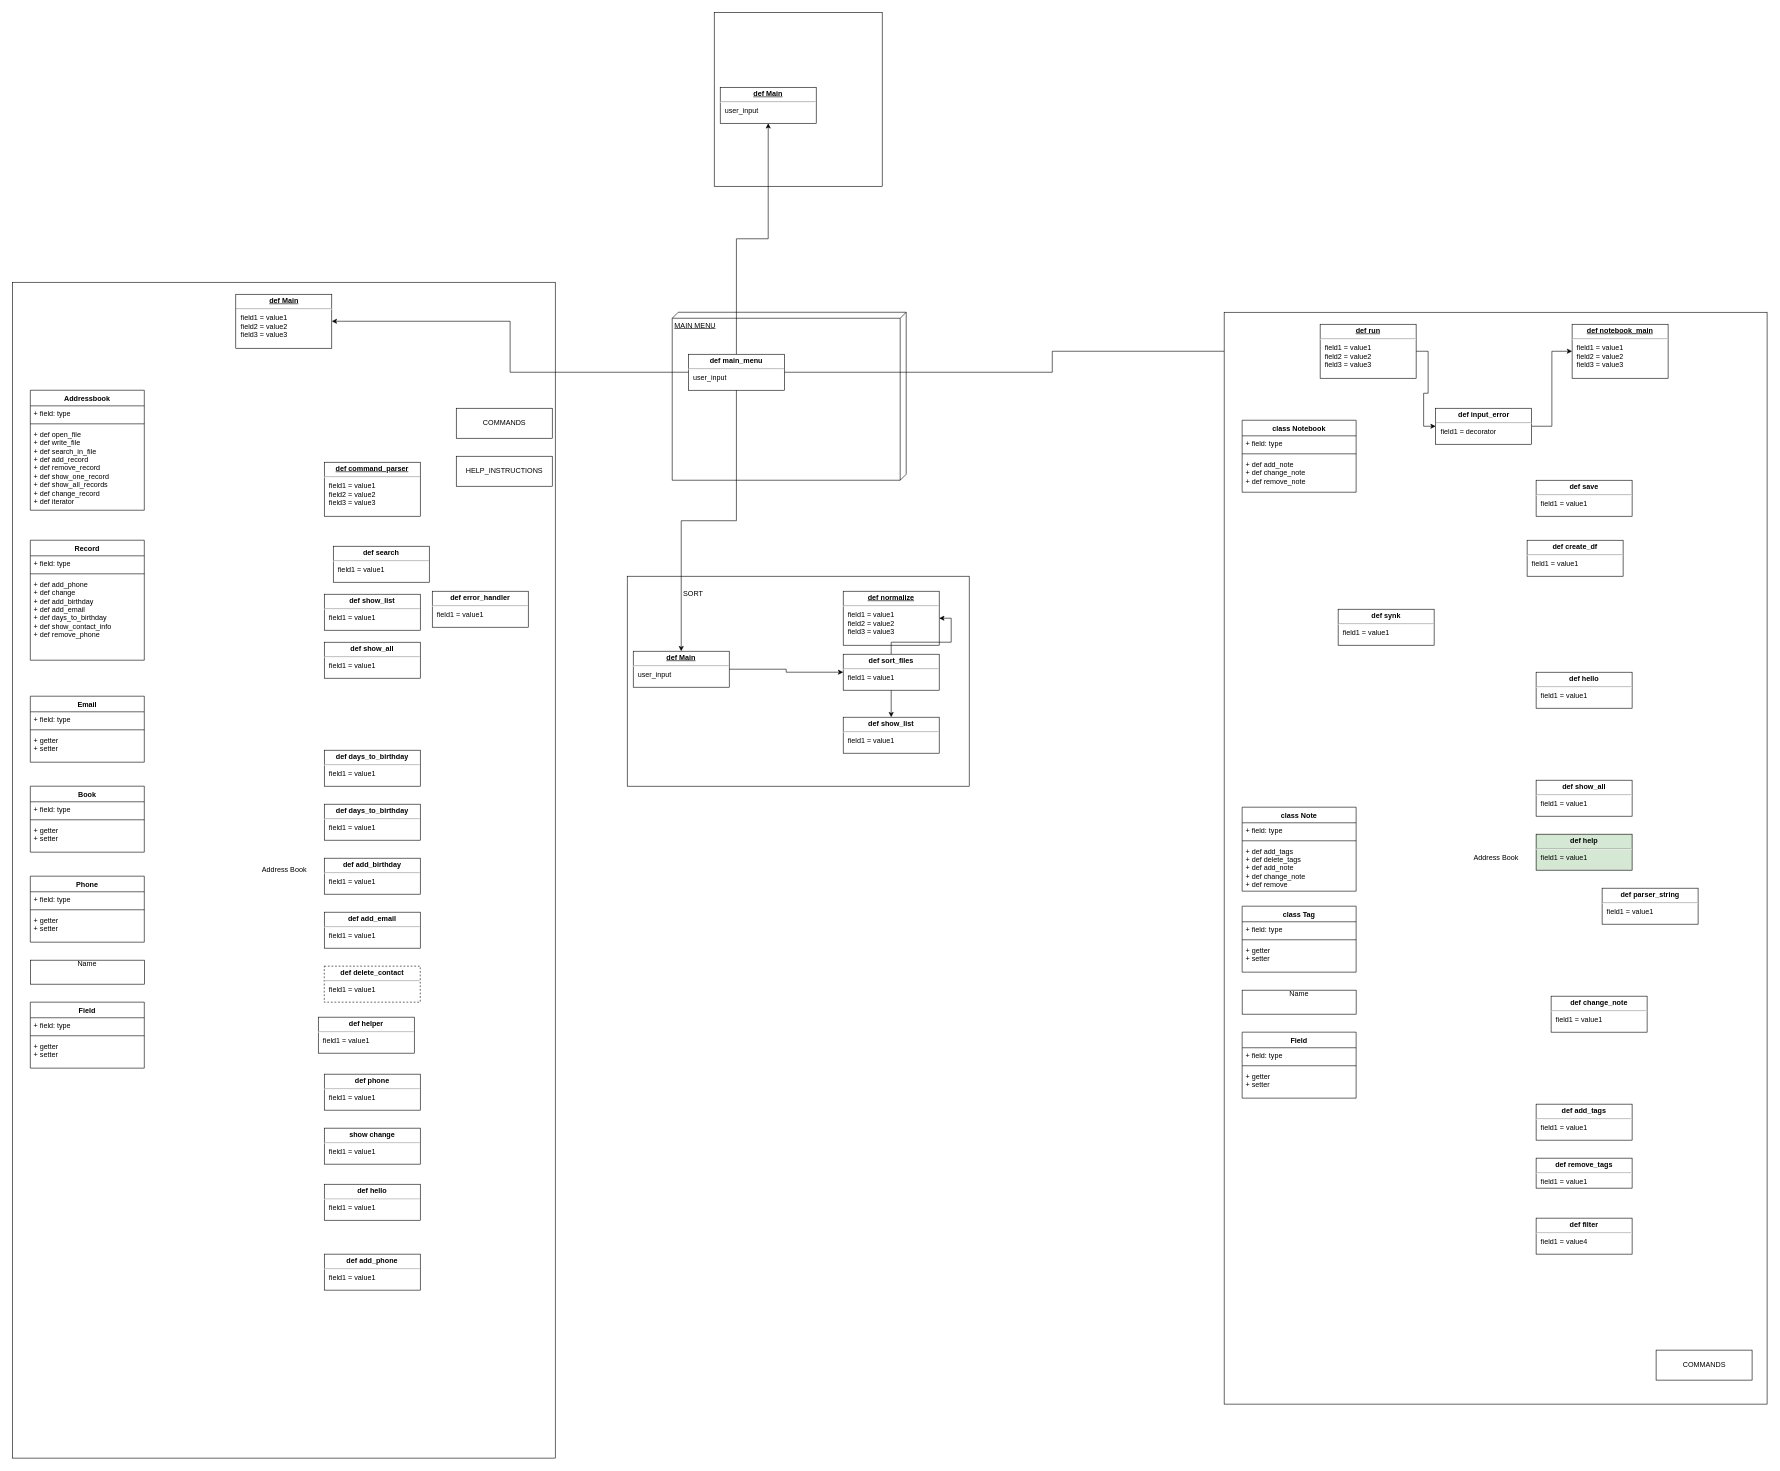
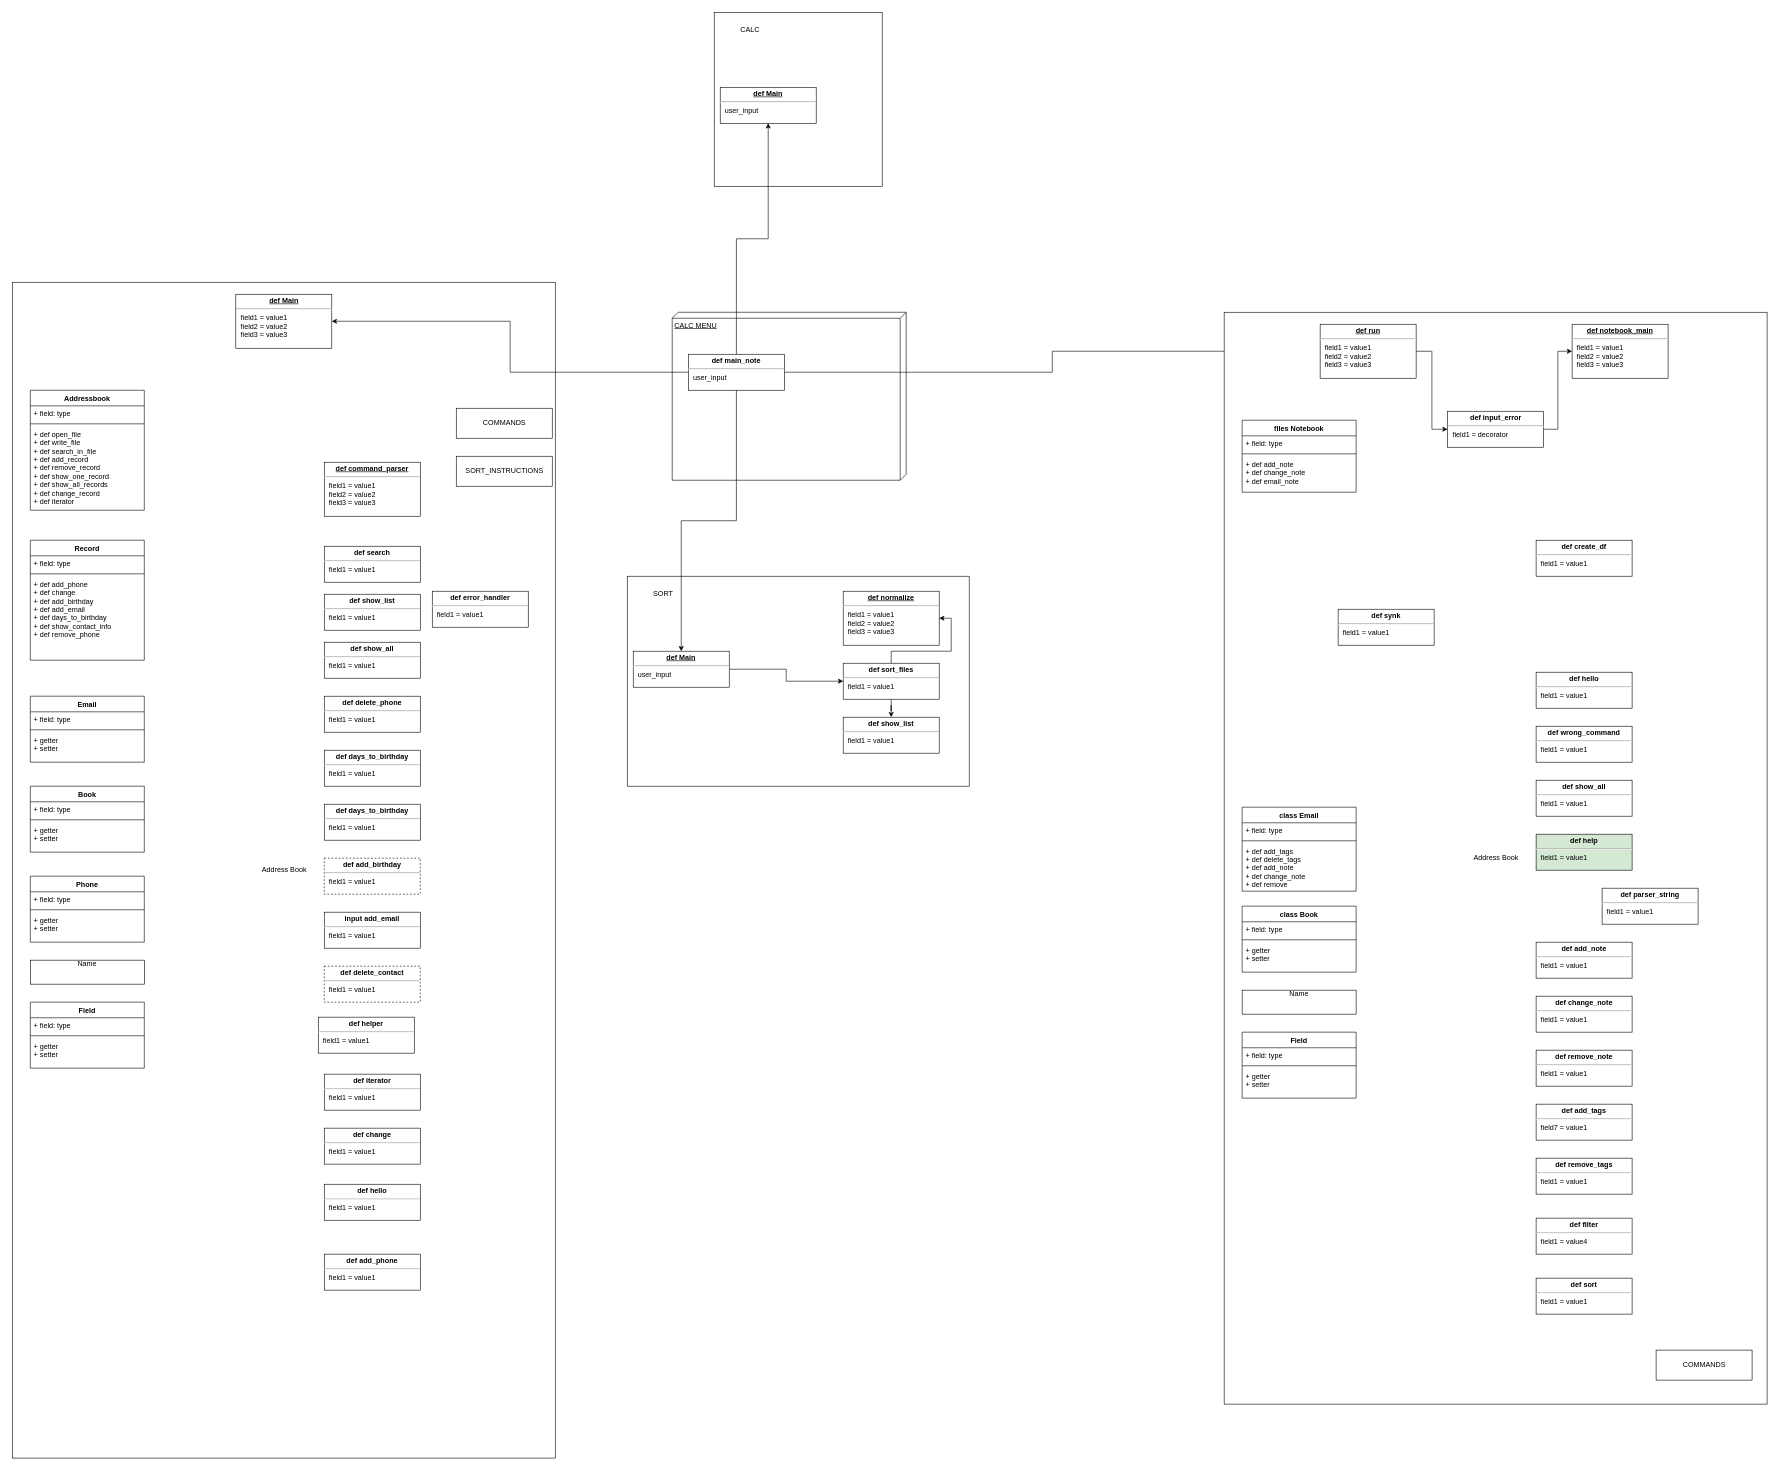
node "CALC": added
node "MAIN MENU": label "MAIN MENU" -> "CALC MENU"
node "def main_menu user_input": label "def main_menu user_input" -> "def main_note user_input"
node "def input_error field1 = decorator": moved (1484, 426) -> (1496, 429)
node "class Notebook": label "class Notebook" -> "files Notebook"
node "+ def add_note + def change_note + def remove_note": label "+ def add_note + def change_note + def remove_note" -> "+ def add_note + def change_note + def email_note"
node "HELP_INSTRUCTIONS": label "HELP_INSTRUCTIONS" -> "SORT_INSTRUCTIONS"
node "def save field1 = value1": removed
node "def create_df field1 = value1": moved (1575, 558) -> (1584, 558)
node "def search field1 = value1": moved (381, 564) -> (372, 564)
node "SORT": moved (693, 594) -> (663, 594)
node "def sort_files field1 = value1": moved (891, 672) -> (891, 681)
node "def delete_phone field1 = value1": added
node "def wrong_command field1 = value1": added
node "class Note": label "class Note" -> "class Email"
node "def add_birthday field1 = value1": style solid -> dashed
node "class Tag": label "class Tag" -> "class Book"
node "def add_email field1 = value1": label "def add_email field1 = value1" -> "input add_email field1 = value1"
node "def add_note field1 = value1": added
node "def change_note field1 = value1": moved (1599, 1014) -> (1584, 1014)
node "def remove_note field1 = value1": added
node "def phone field1 = value1": label "def phone field1 = value1" -> "def iterator field1 = value1"
node "def add_tags field1 = value1": label "def add_tags field1 = value1" -> "def add_tags field7 = value1"
node "show change field1 = value1": label "show change field1 = value1" -> "def change field1 = value1"
node "def remove_tags field1 = value1": size 96x30 -> 96x36
node "def sort field1 = value1": added
